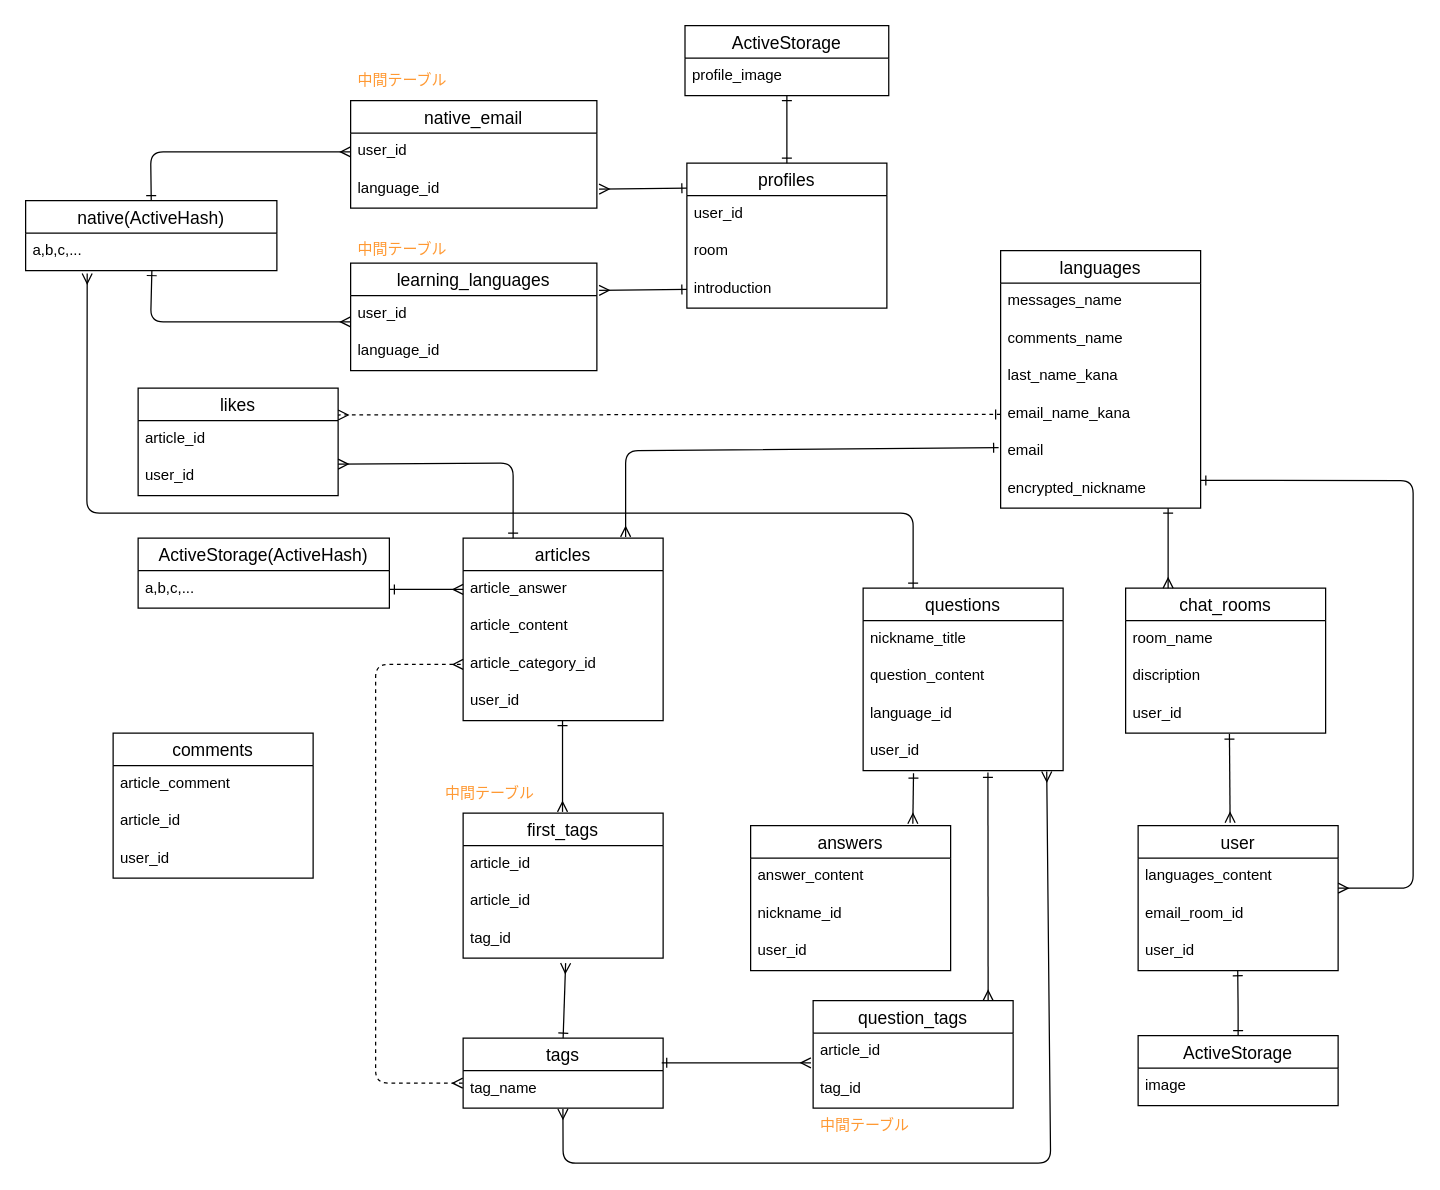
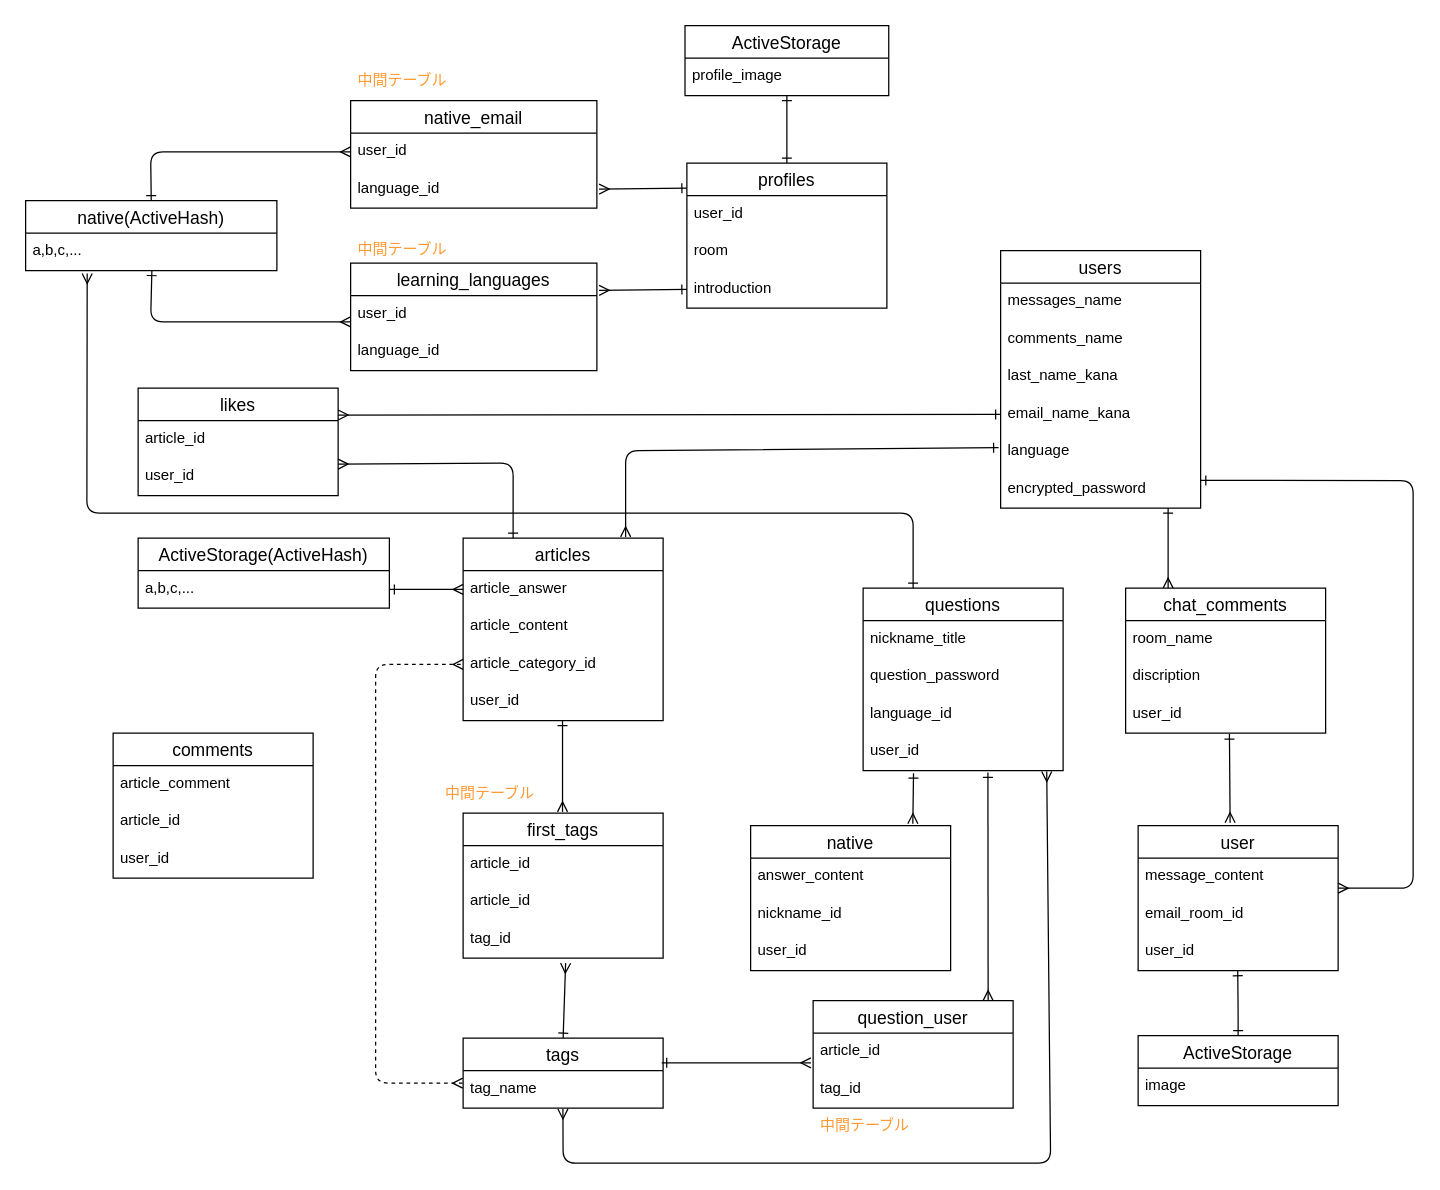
node "languages": label "languages" -> "users"
edge "email_name_kana" -- "likes": style dashed -> solid
node "email": label "email" -> "language"
node "encrypted_nickname": label "encrypted_nickname" -> "encrypted_password"
node "chat_rooms": label "chat_rooms" -> "chat_comments"
node "question_content": label "question_content" -> "question_password"
node "answers": label "answers" -> "native"
node "languages_content": label "languages_content" -> "message_content"
node "question_tags": label "question_tags" -> "question_user"
